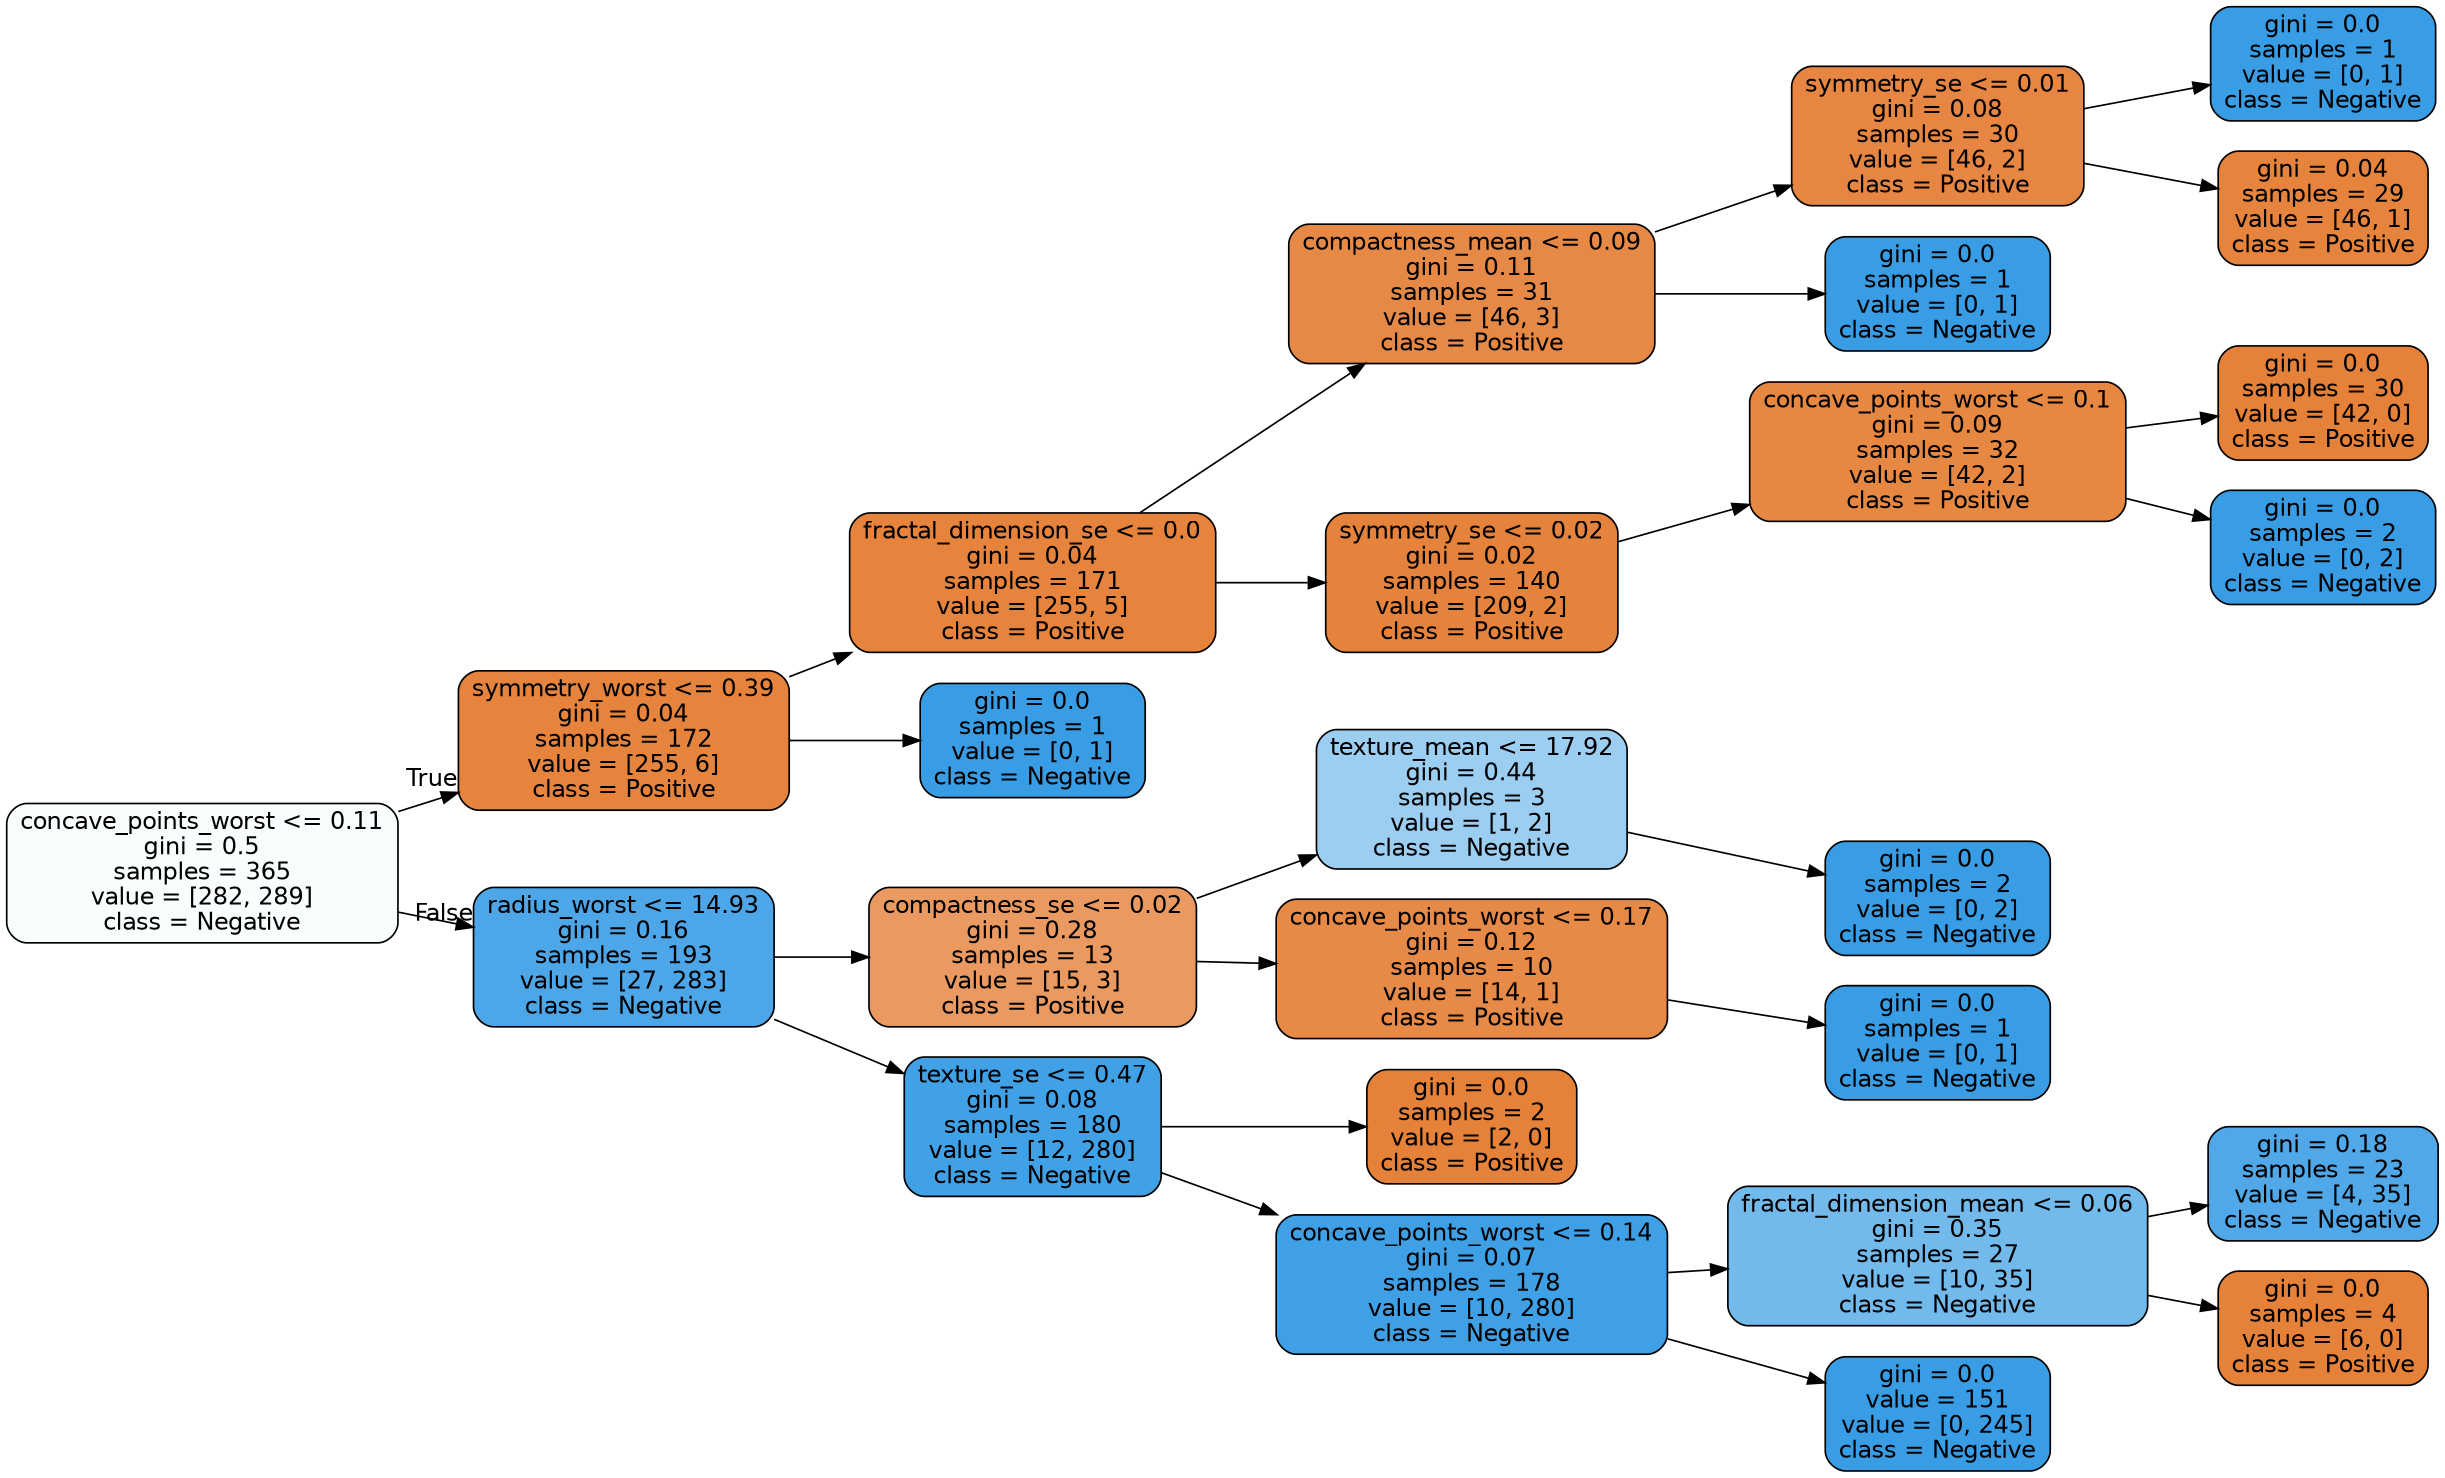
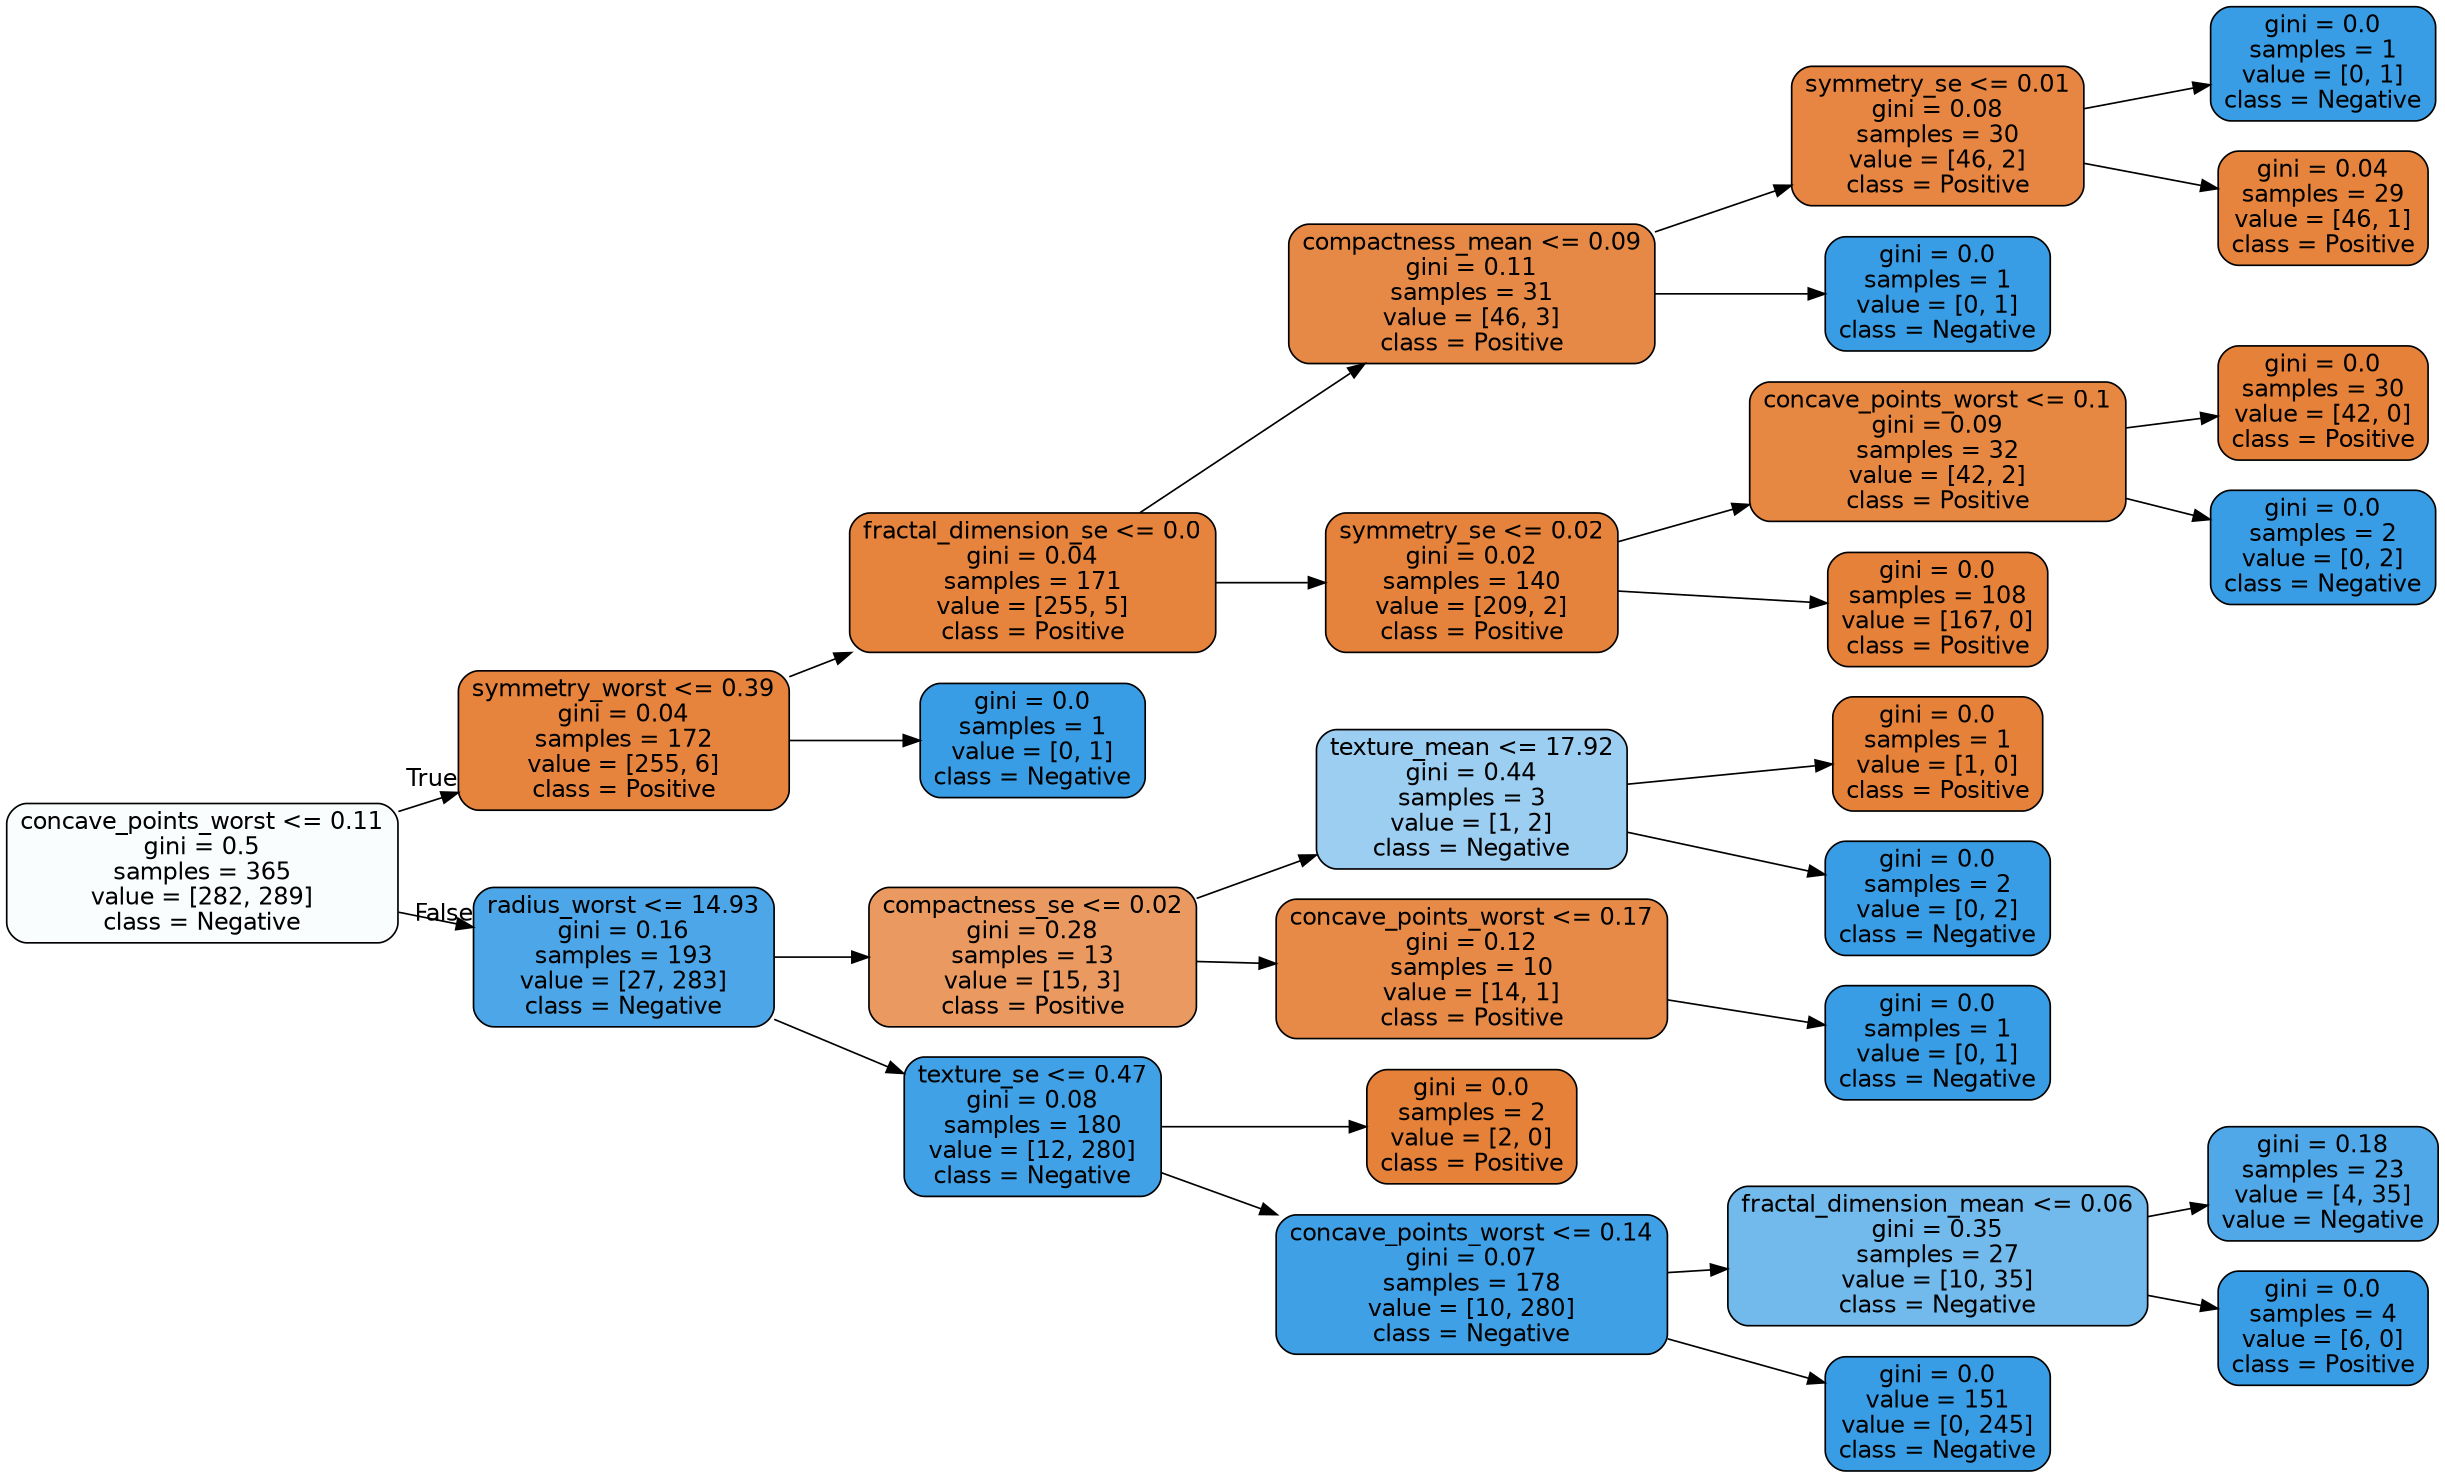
node "gini = 0.0 samples = 108 value = [167, 0] class = Positive": added
node "gini = 0.0 samples = 1 value = [1, 0] class = Positive": added
node "gini = 0.18 samples = 23 value = [4, 35] class = Negative": label "gini = 0.18 samples = 23 value = [4, 35] class = Negative" -> "gini = 0.18 samples = 23 value = [4, 35] value = Negative"
node "gini = 0.0 samples = 4 value = [6, 0] class = Positive": fillcolor #e58139 -> #399de5
